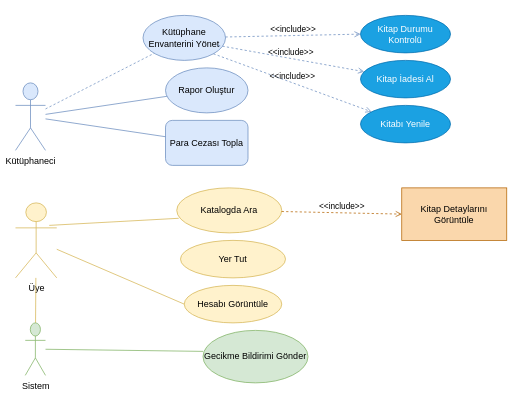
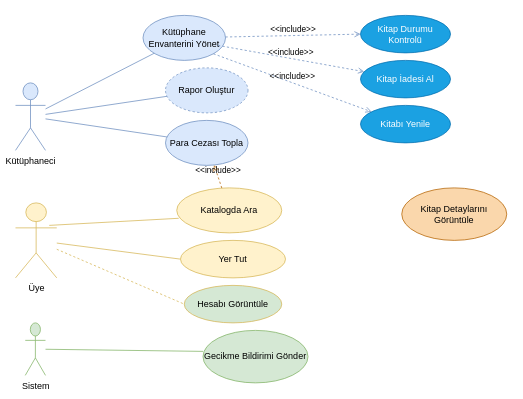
edge "Kütüphane Envanterini Yönet" -- "Kütüphaneci": style dashed -> solid
node "Rapor Oluştur": style solid -> dashed
node "Para Cezası Topla": shape rounded rectangle -> ellipse
edge "Katalogda Ara" -> "Kitap Detaylarını Görüntüle": now "Katalogda Ara" -> "Para Cezası Topla"
node "Kitap Detaylarını Görüntüle": shape rectangle -> ellipse
edge "Üye" -- "Hesabı Görüntüle": style solid -> dashed
edge "Üye" -- "Sistem": now "Üye" -- "Yer Tut"
node "Hesabı Görüntüle": fillcolor #fff2cc -> #d5e8d4
